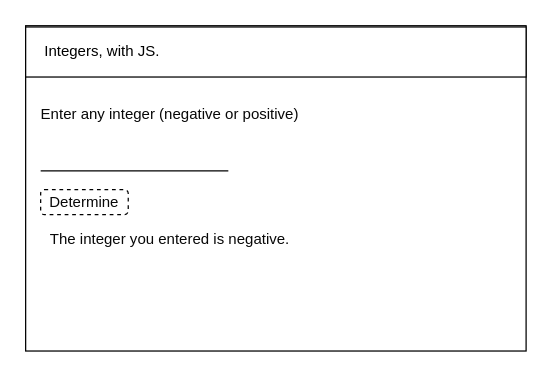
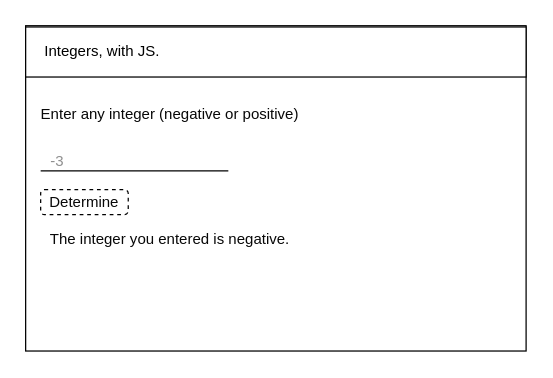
node "-3": added
